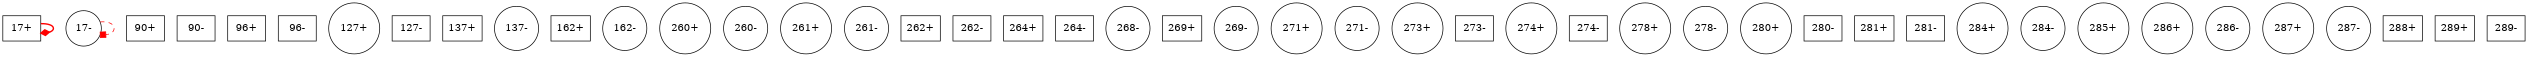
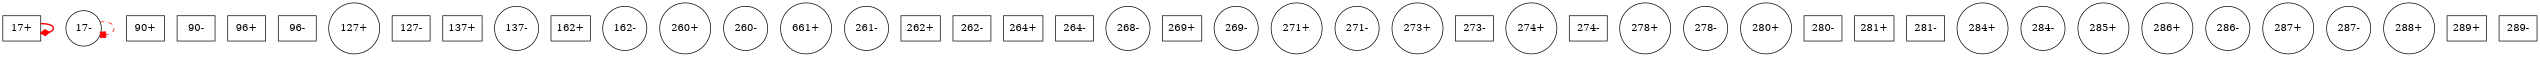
node "261+": label "261+" -> "661+"
node "288+": shape box -> circle
